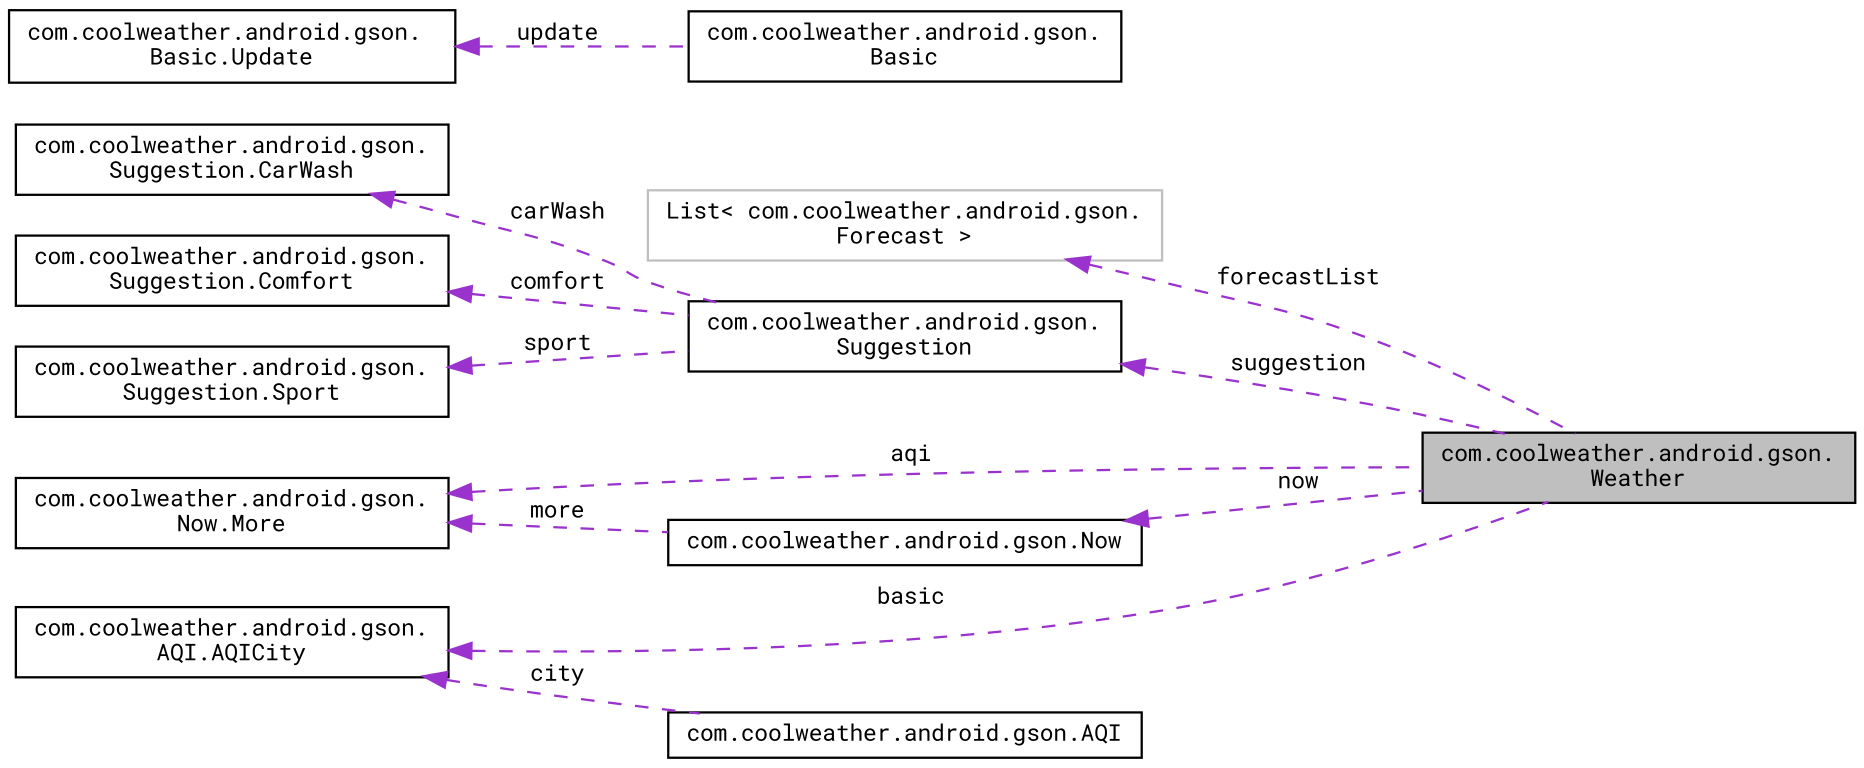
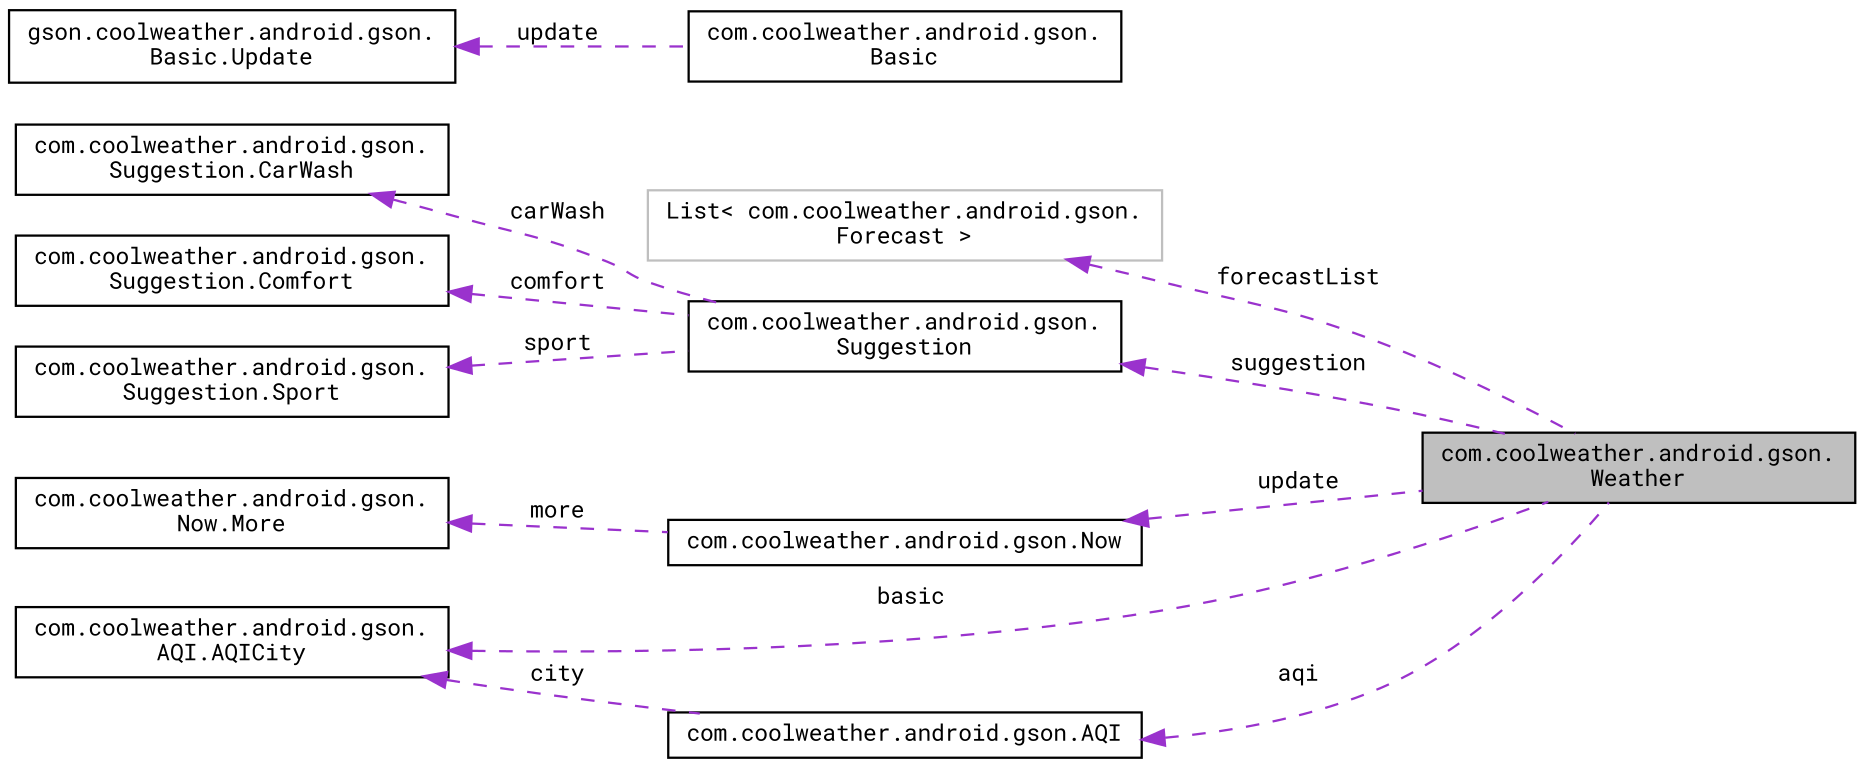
node "com.coolweather.android.gson. Basic.Update": label "com.coolweather.android.gson. Basic.Update" -> "gson.coolweather.android.gson. Basic.Update"
edge "com.coolweather.android.gson. Weather" -> "com.coolweather.android.gson. Now.More": now "com.coolweather.android.gson. Weather" -> "com.coolweather.android.gson.AQI"
edge "com.coolweather.android.gson. Weather" -> "com.coolweather.android.gson.Now": label " now" -> " update"
